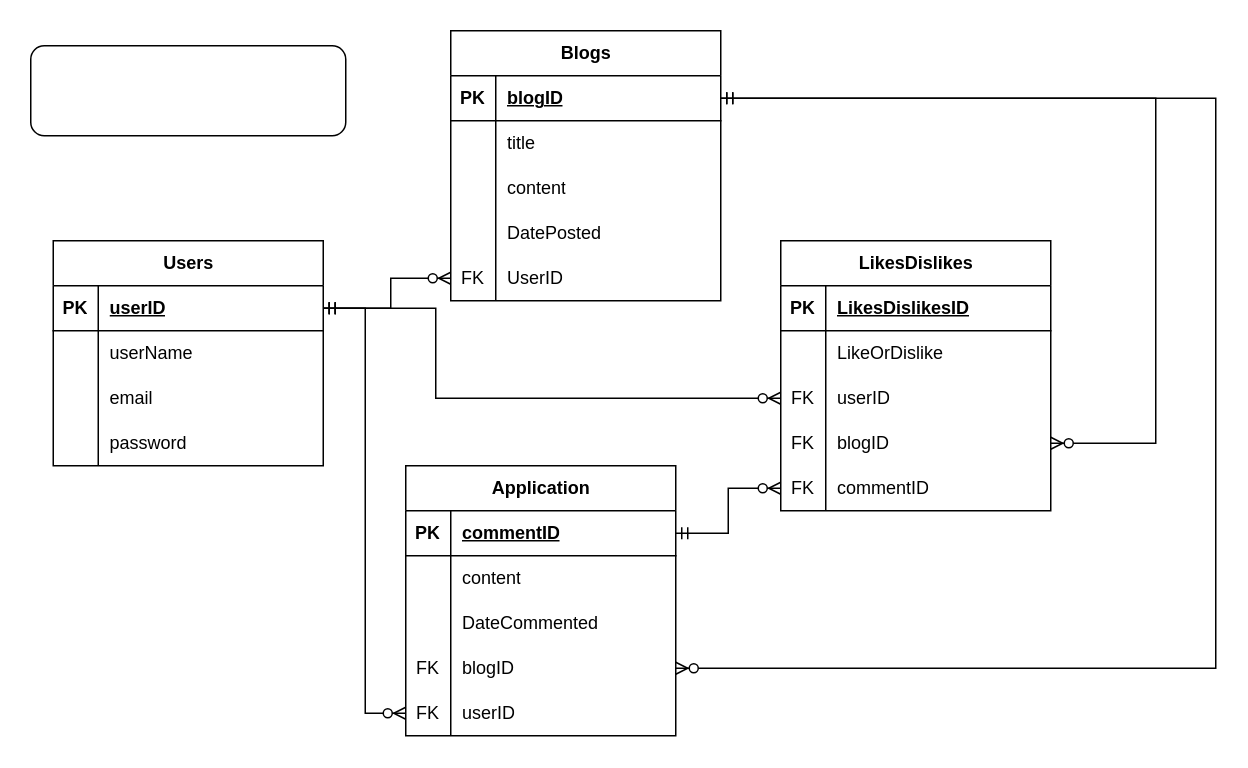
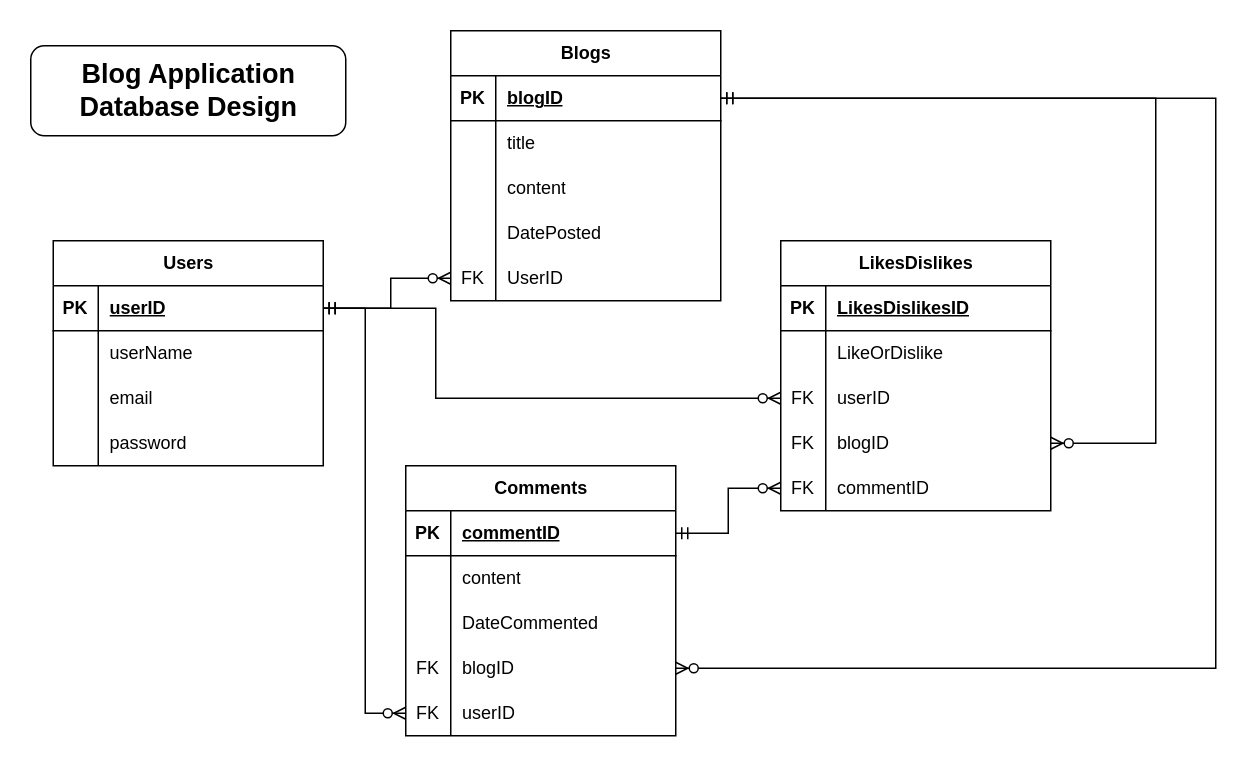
node "Blog Application Database Design": added
node "Application": label "Application" -> "Comments"
